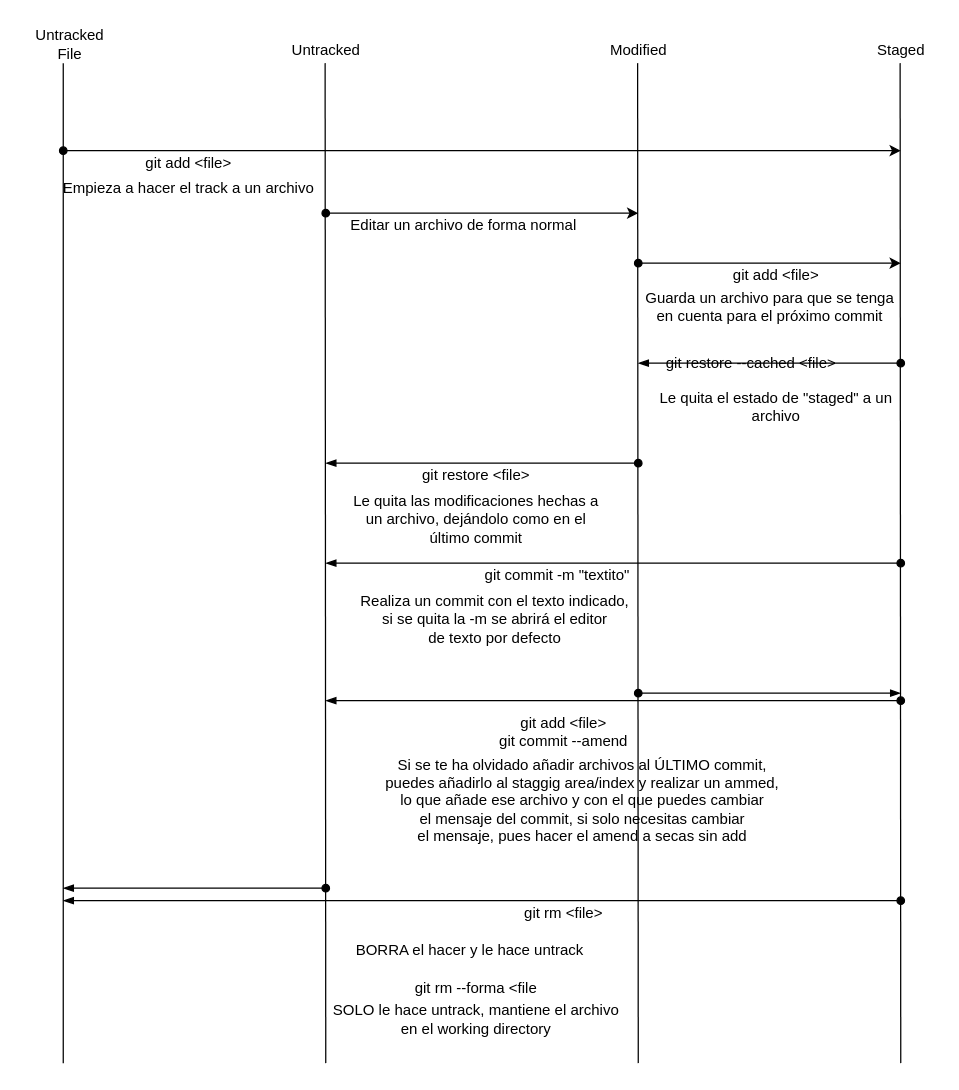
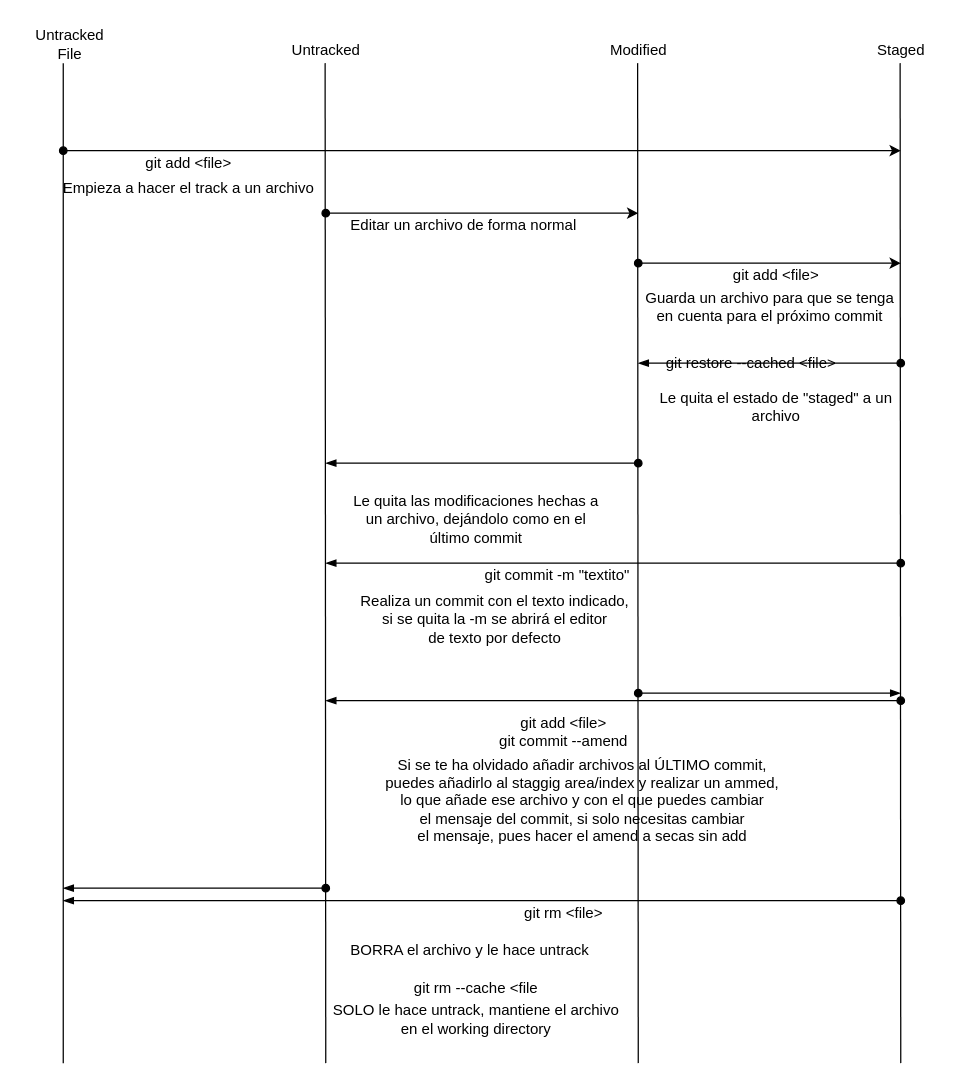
node "git restore <file>": removed
node "BORRA el hacer y le hace untrack": label "BORRA el hacer y le hace untrack" -> "BORRA el archivo y le hace untrack"
node "git rm --forma <file": label "git rm --forma <file" -> "git rm --cache <file"
